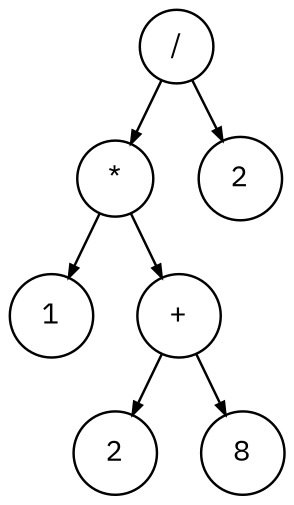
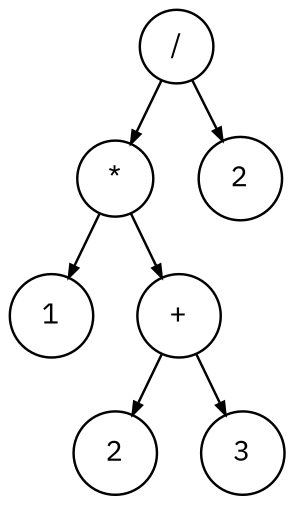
node "8": label "8" -> "3"
